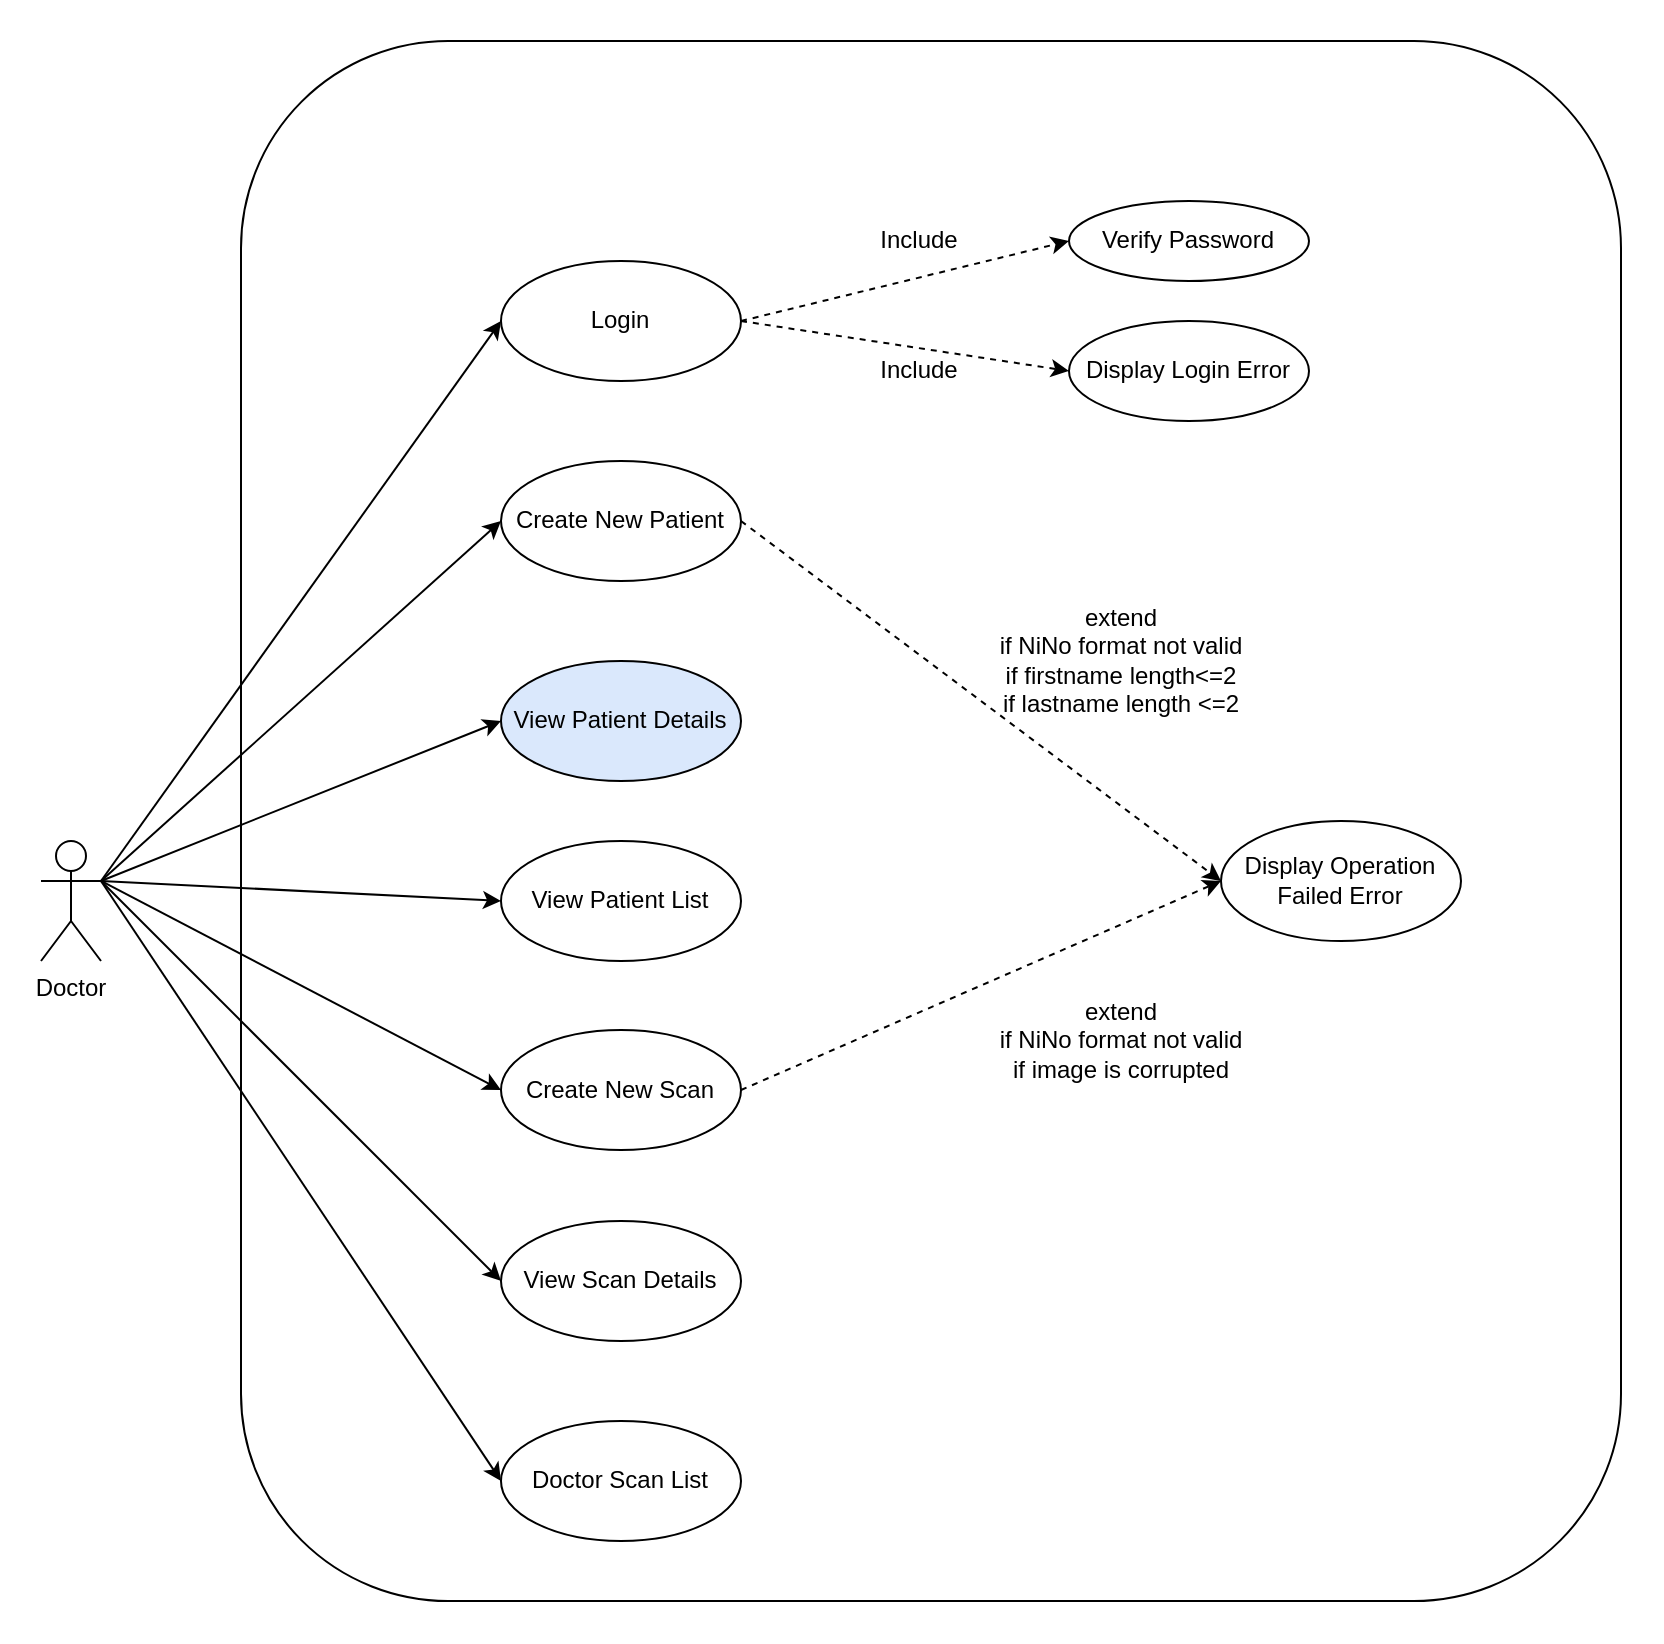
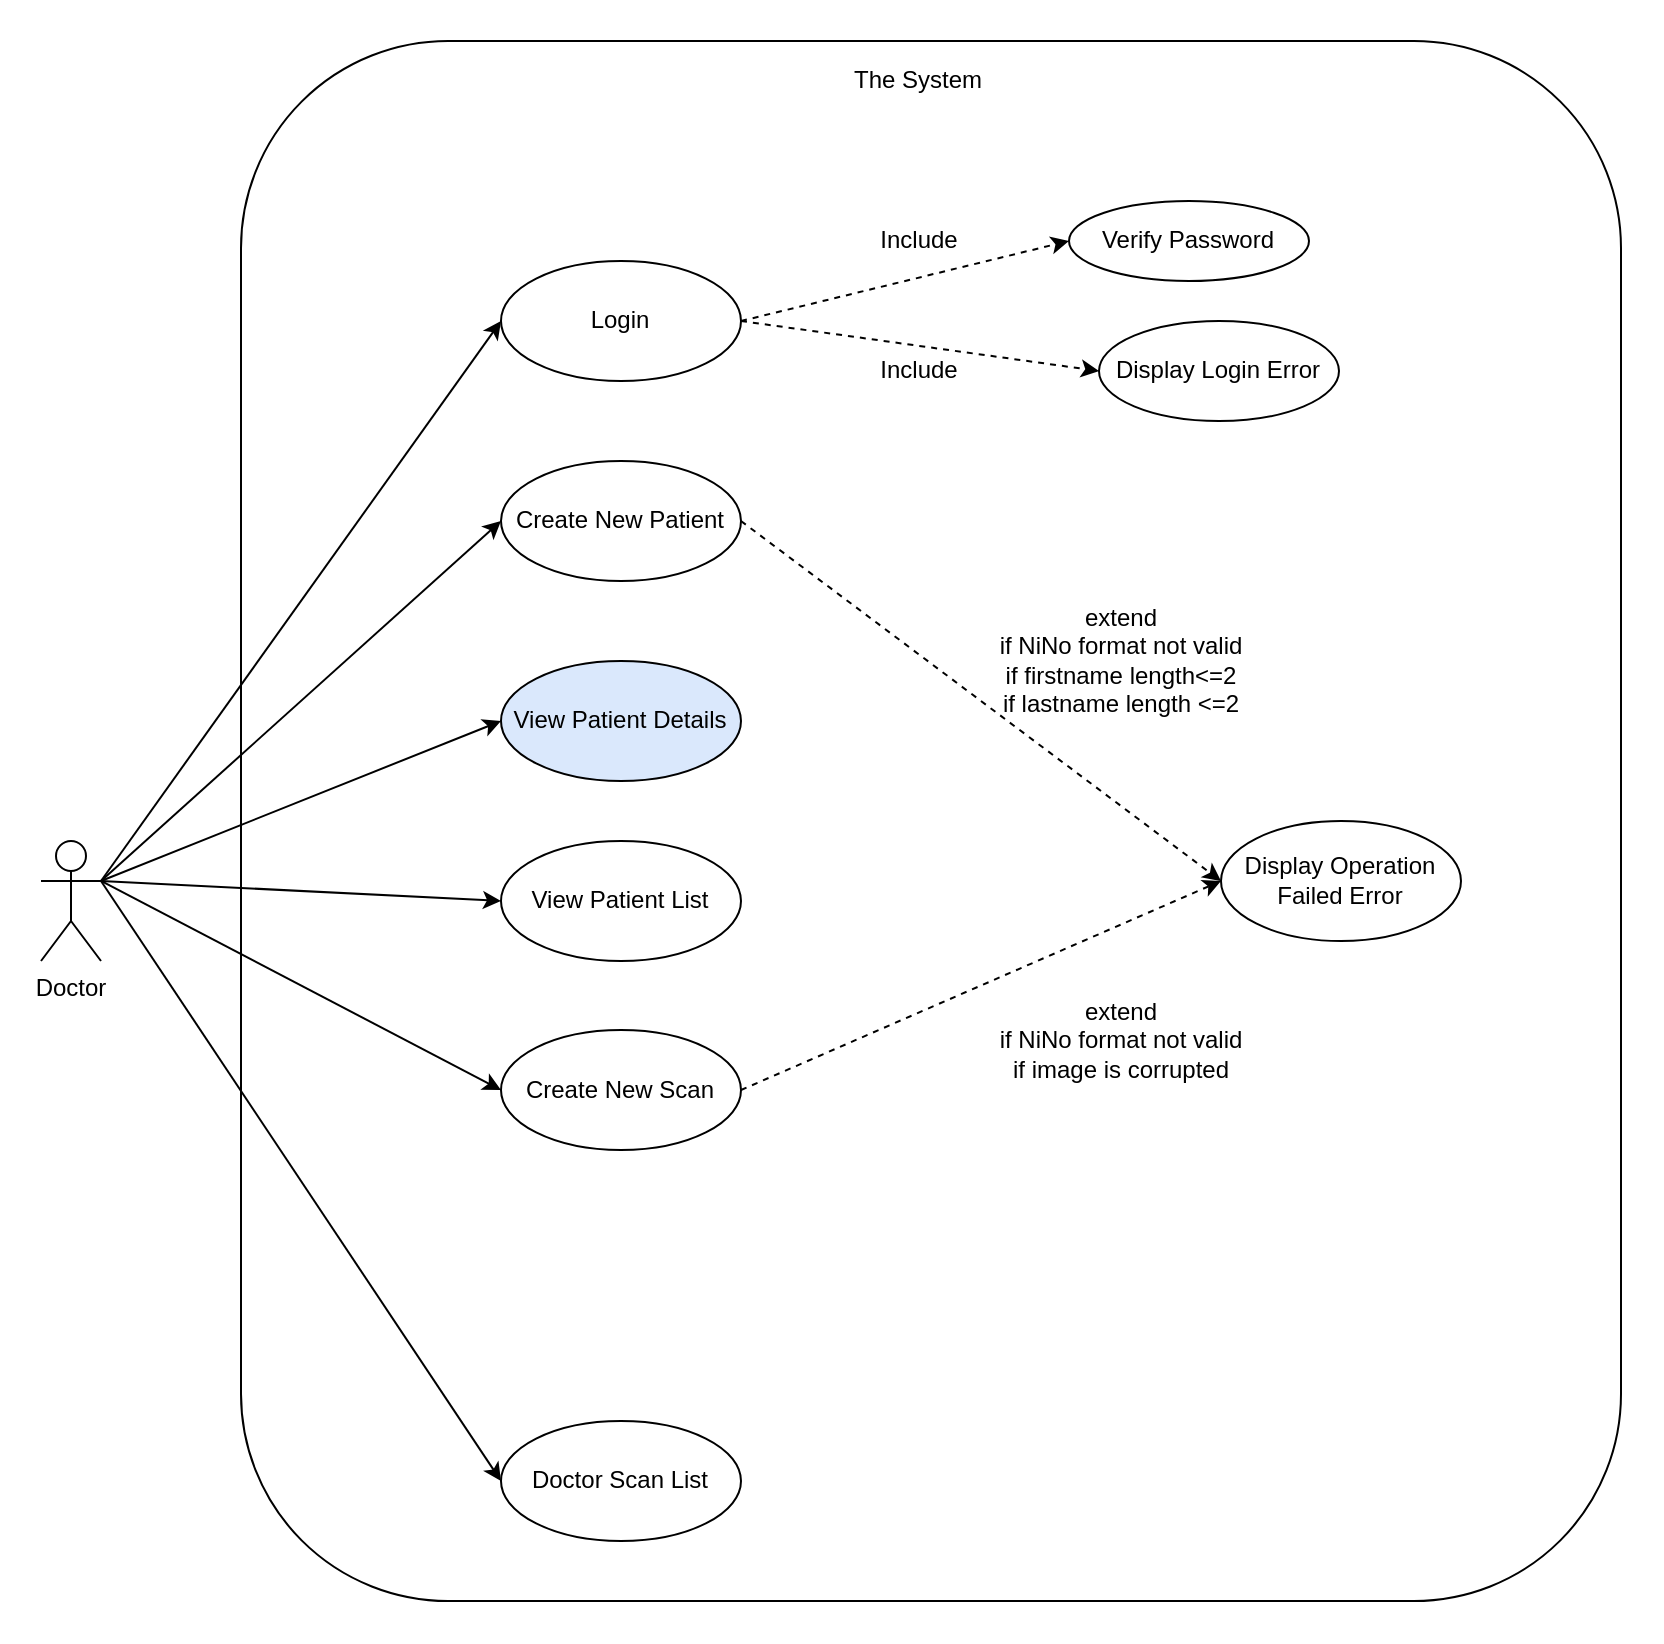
node "The System": added
node "Display Login Error": moved (1189, 371) -> (1219, 371)
edge "Doctor" -> "View Scan Details": removed
node "View Scan Details": removed
